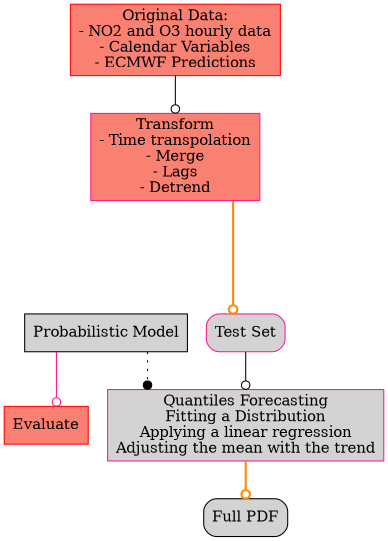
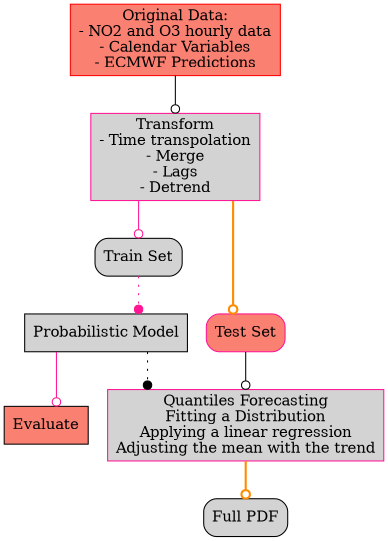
node "Transform - Time transpolation - Merge - Lags - Detrend": fillcolor salmon -> lightgrey
node "Train Set": added
node "Test Set": fillcolor lightgrey -> salmon
node "Evaluate": color red -> black
